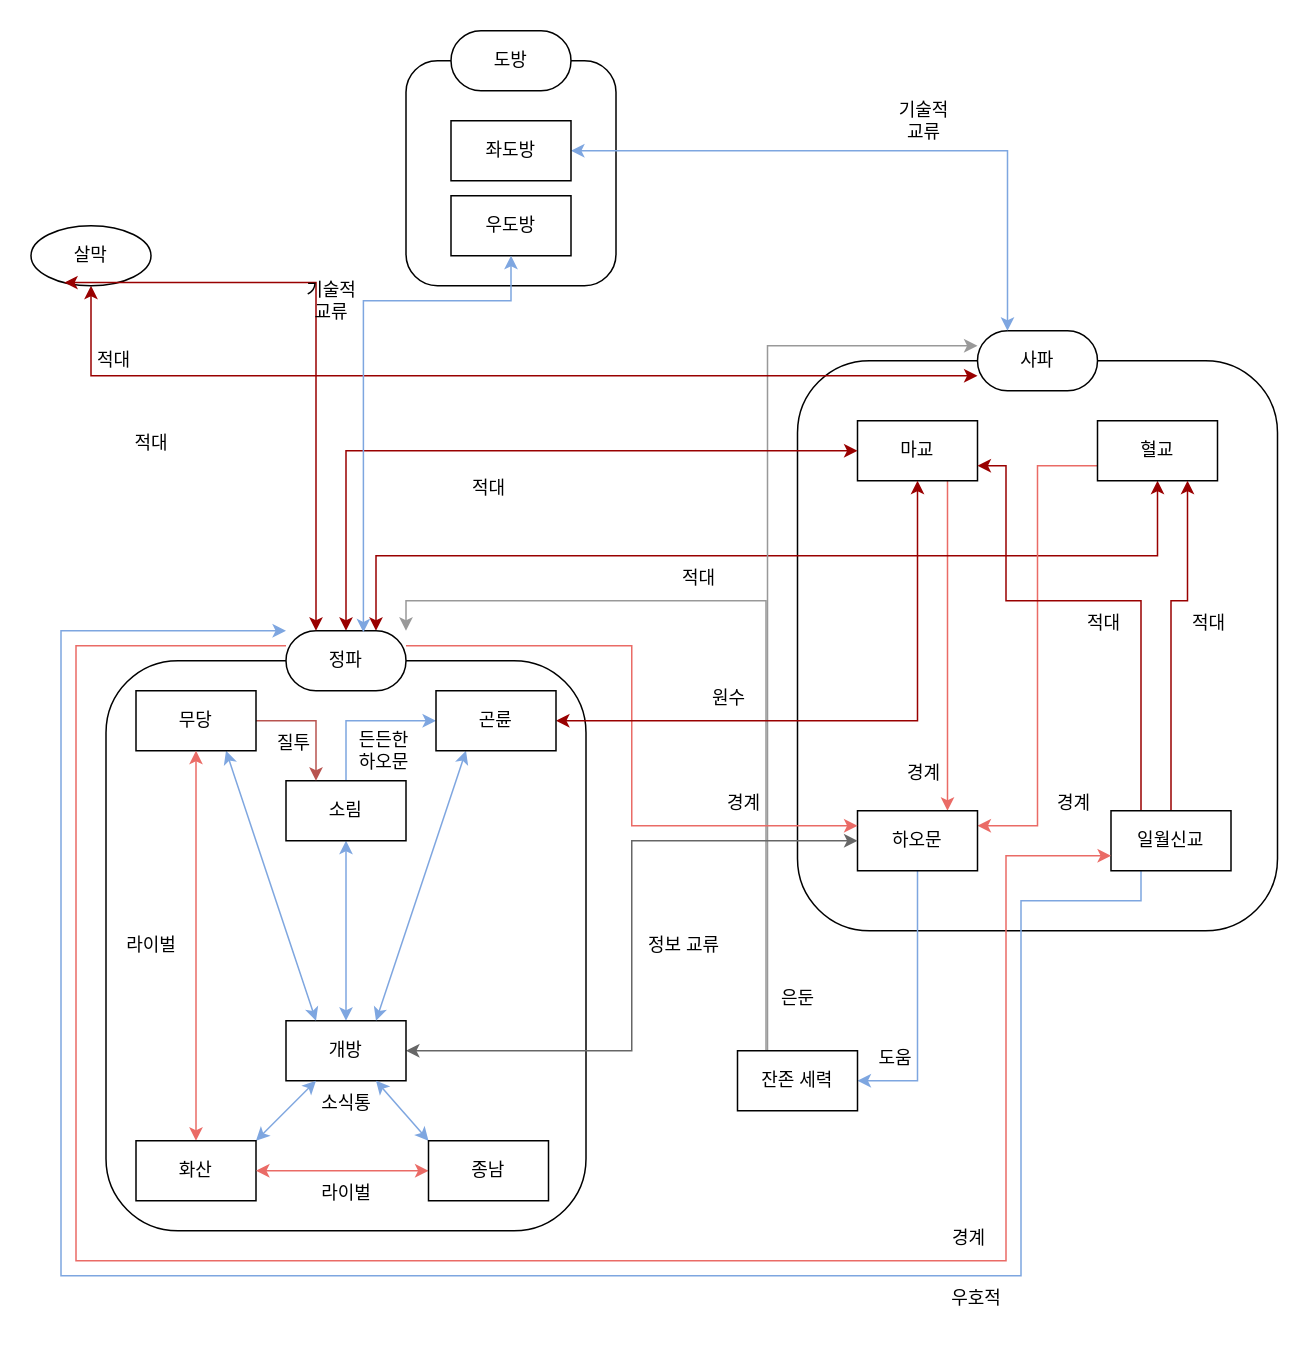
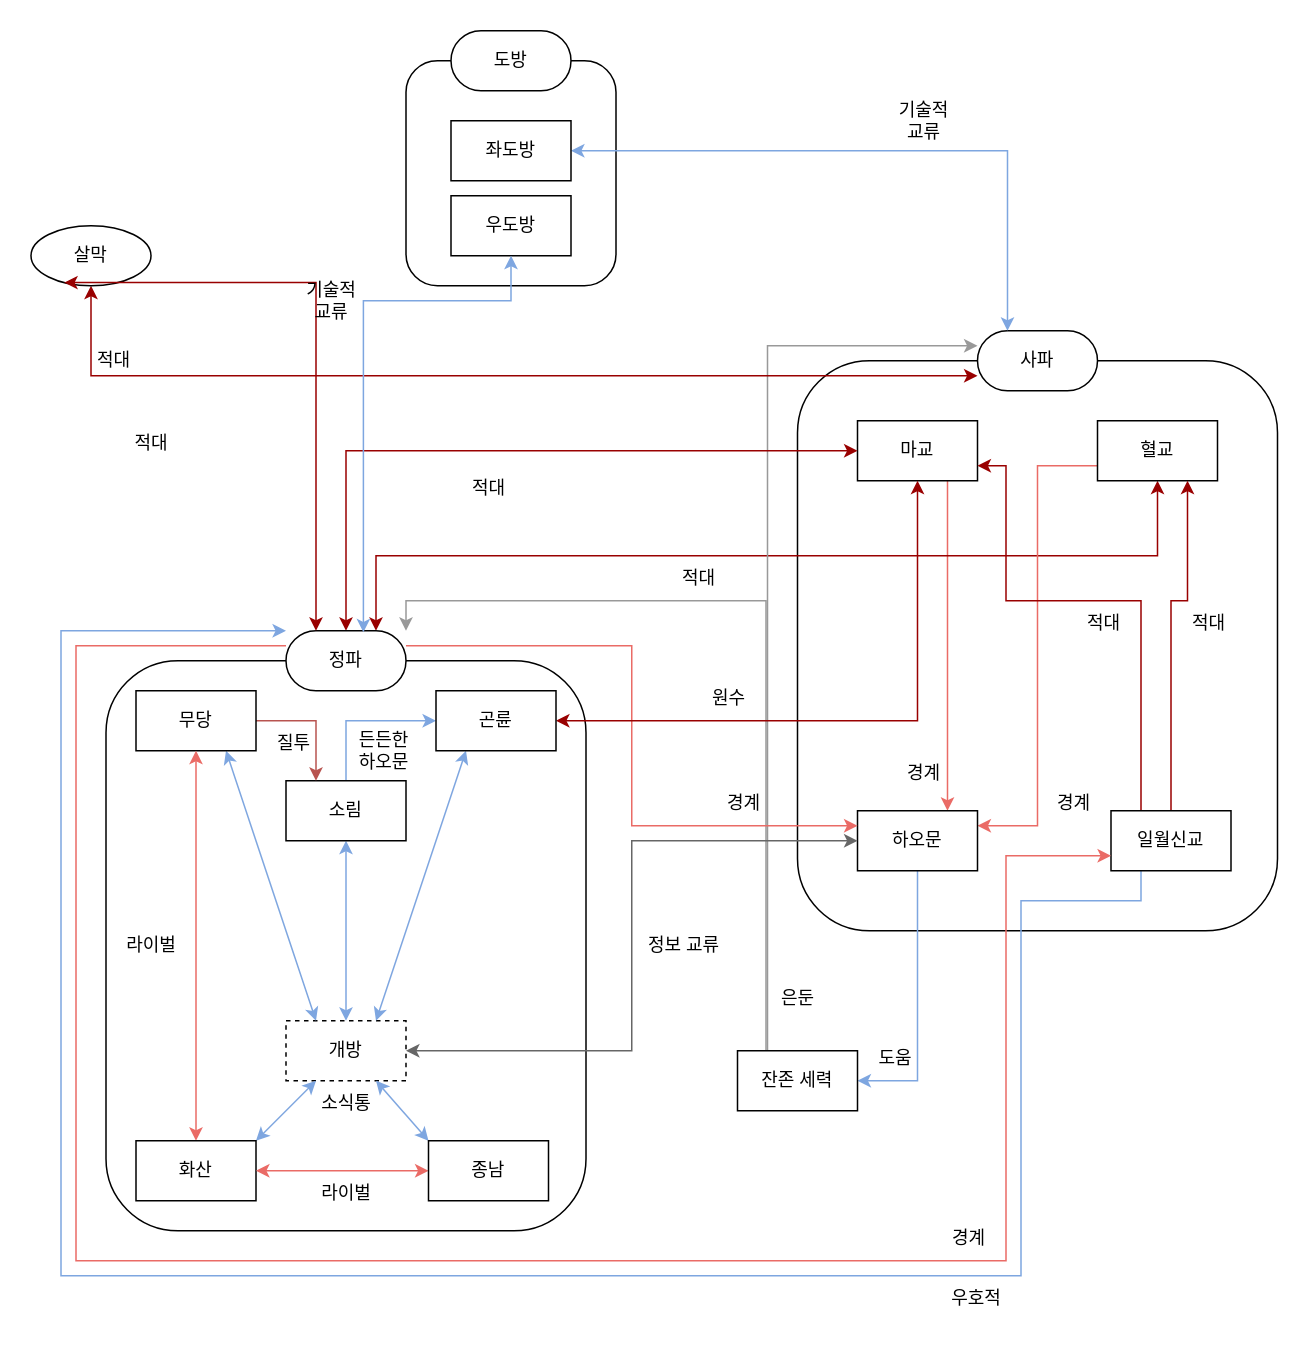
node "개방": style solid -> dashed
